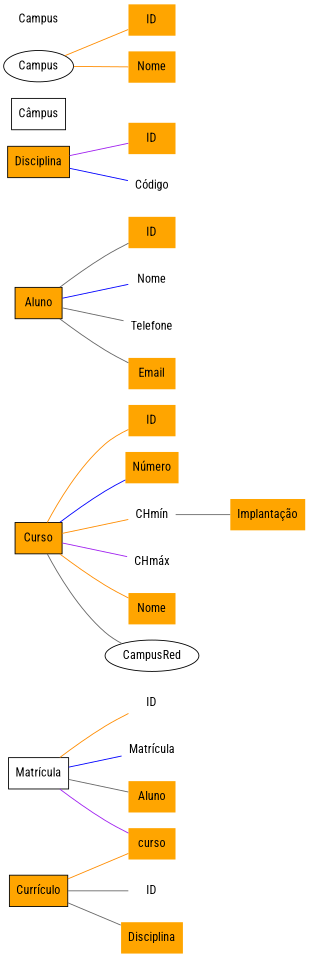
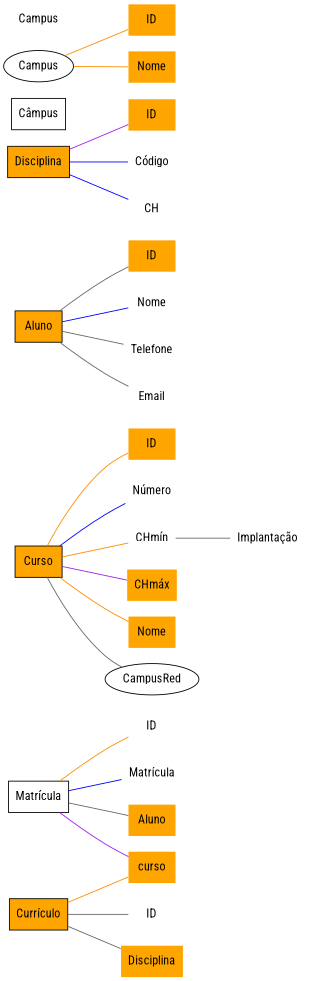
node "CH": added
node "Email": fillcolor orange -> white
node "Número": fillcolor orange -> white
node "Implantação": fillcolor orange -> white
node "CHmáx": fillcolor white -> orange
